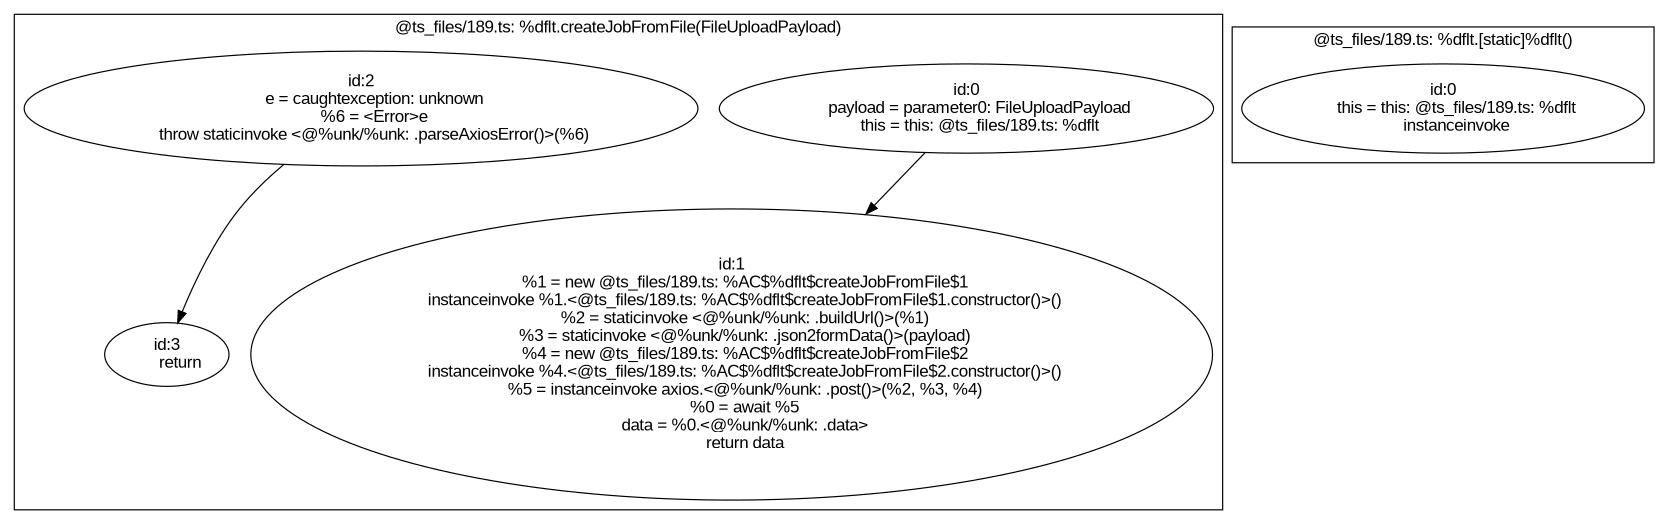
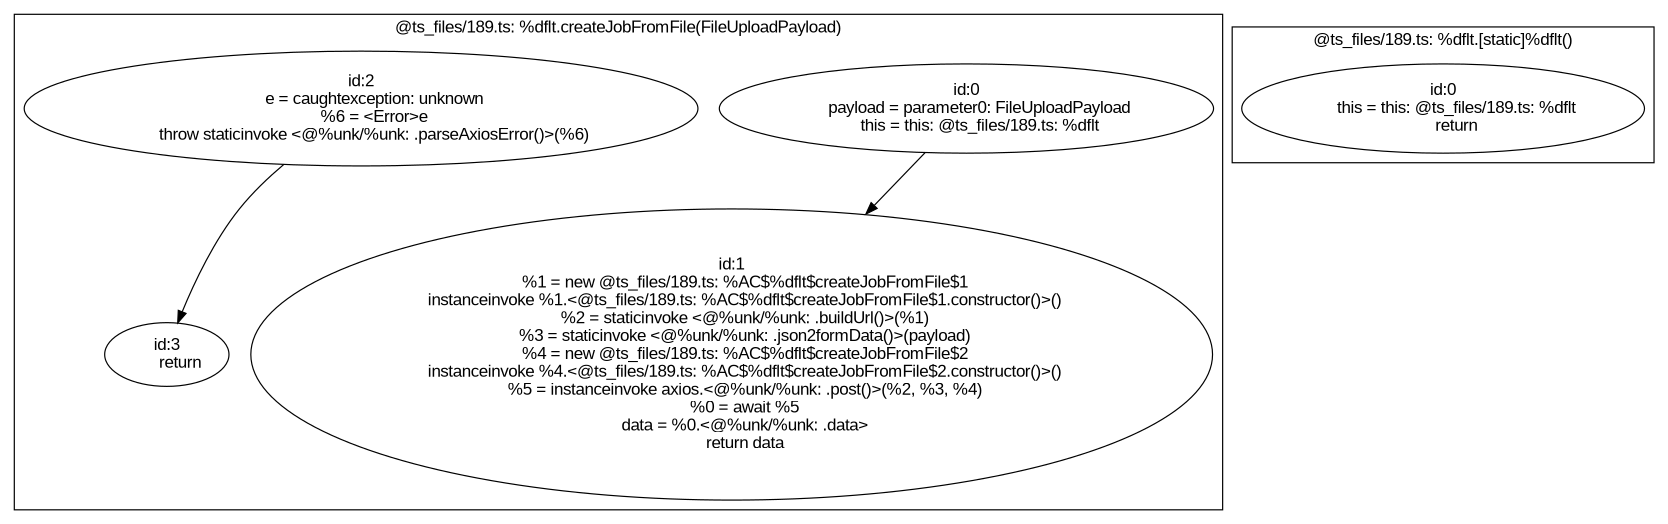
node "id:0 this = this: @ts_files/189.ts: %dflt instanceinvoke": label "id:0 this = this: @ts_files/189.ts: %dflt instanceinvoke" -> "id:0 this = this: @ts_files/189.ts: %dflt return"
